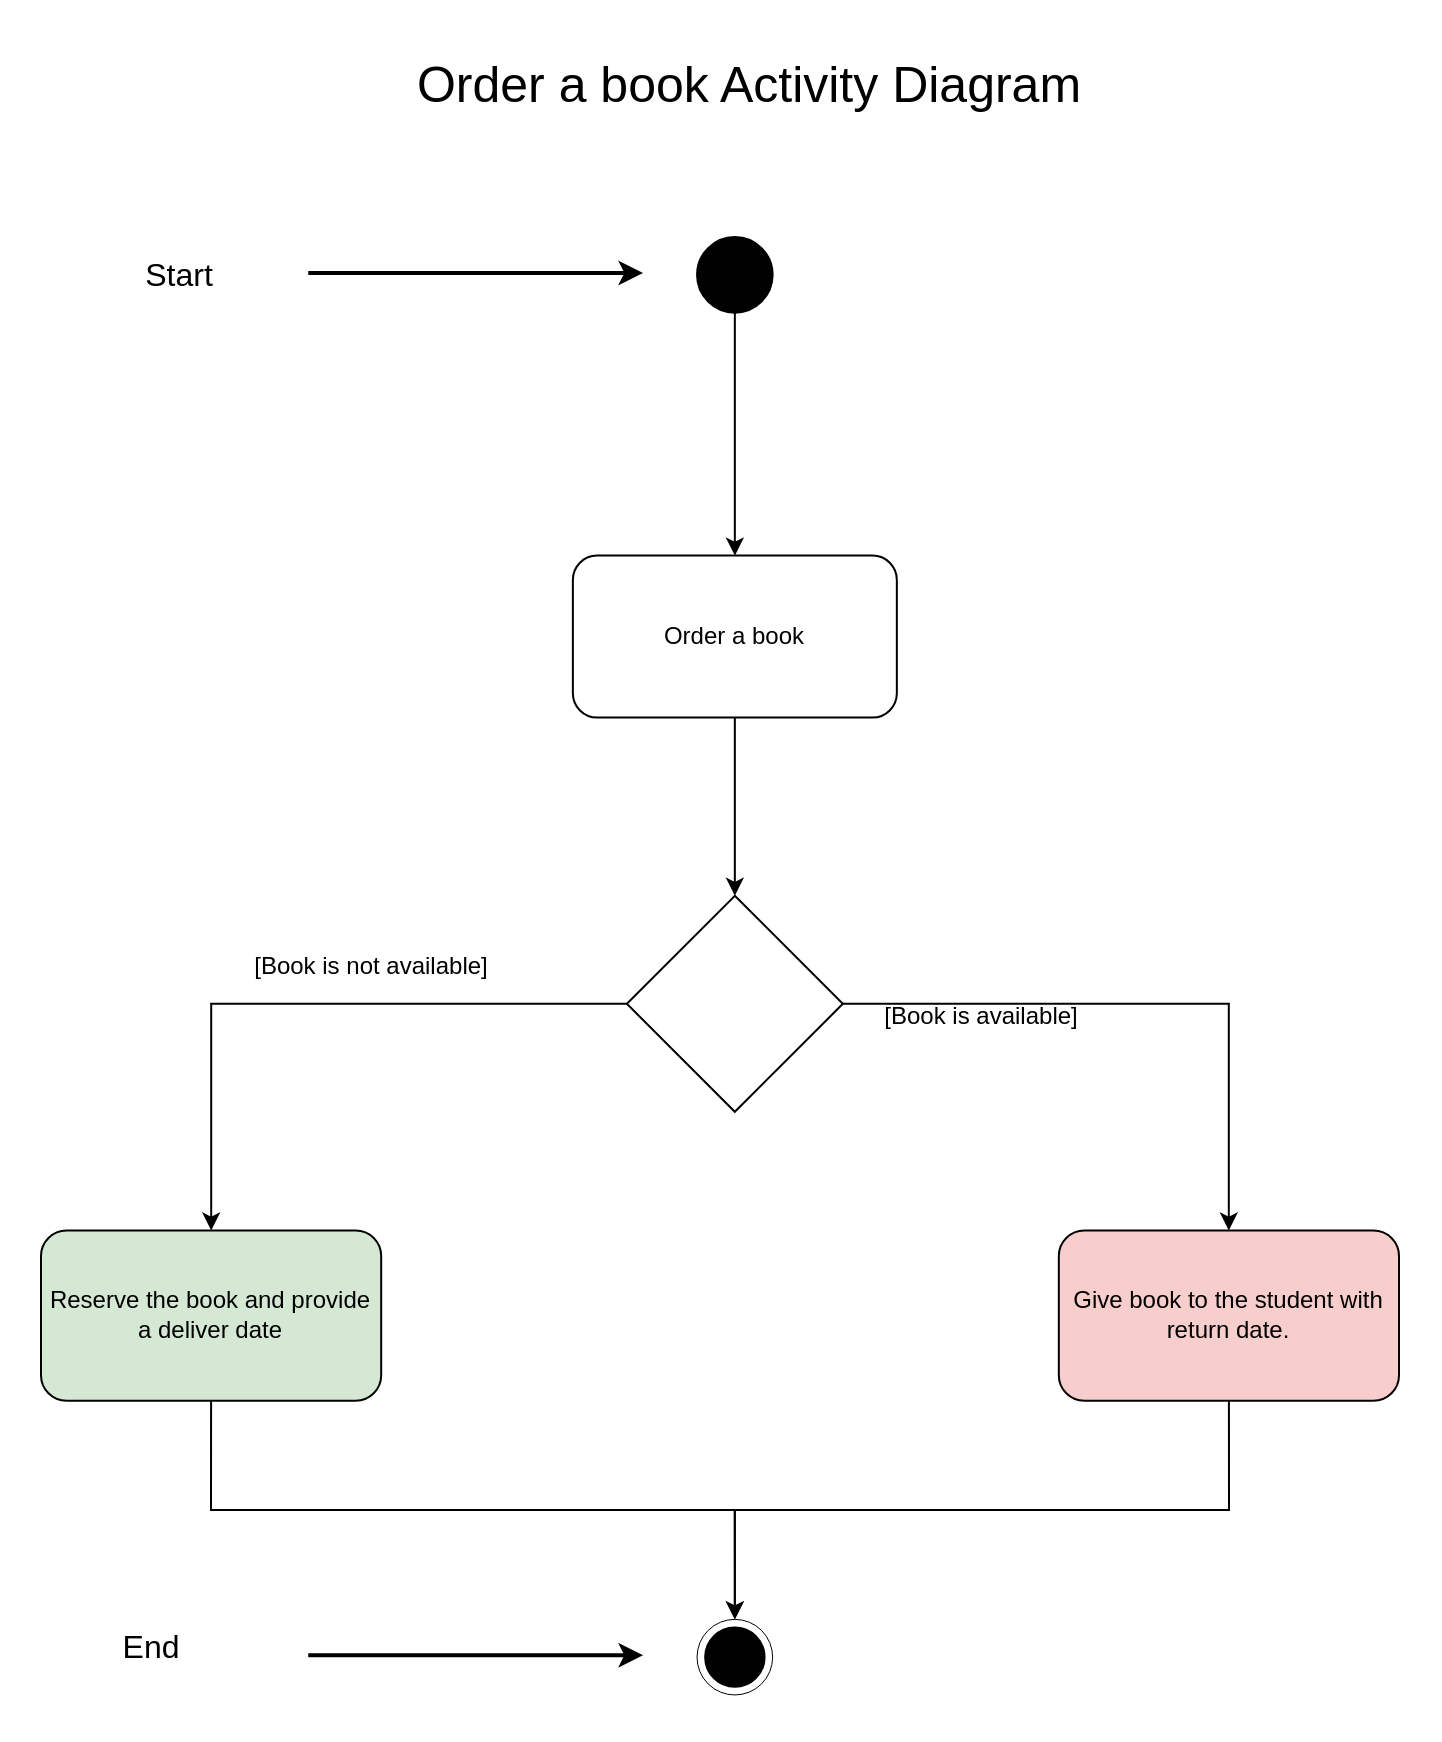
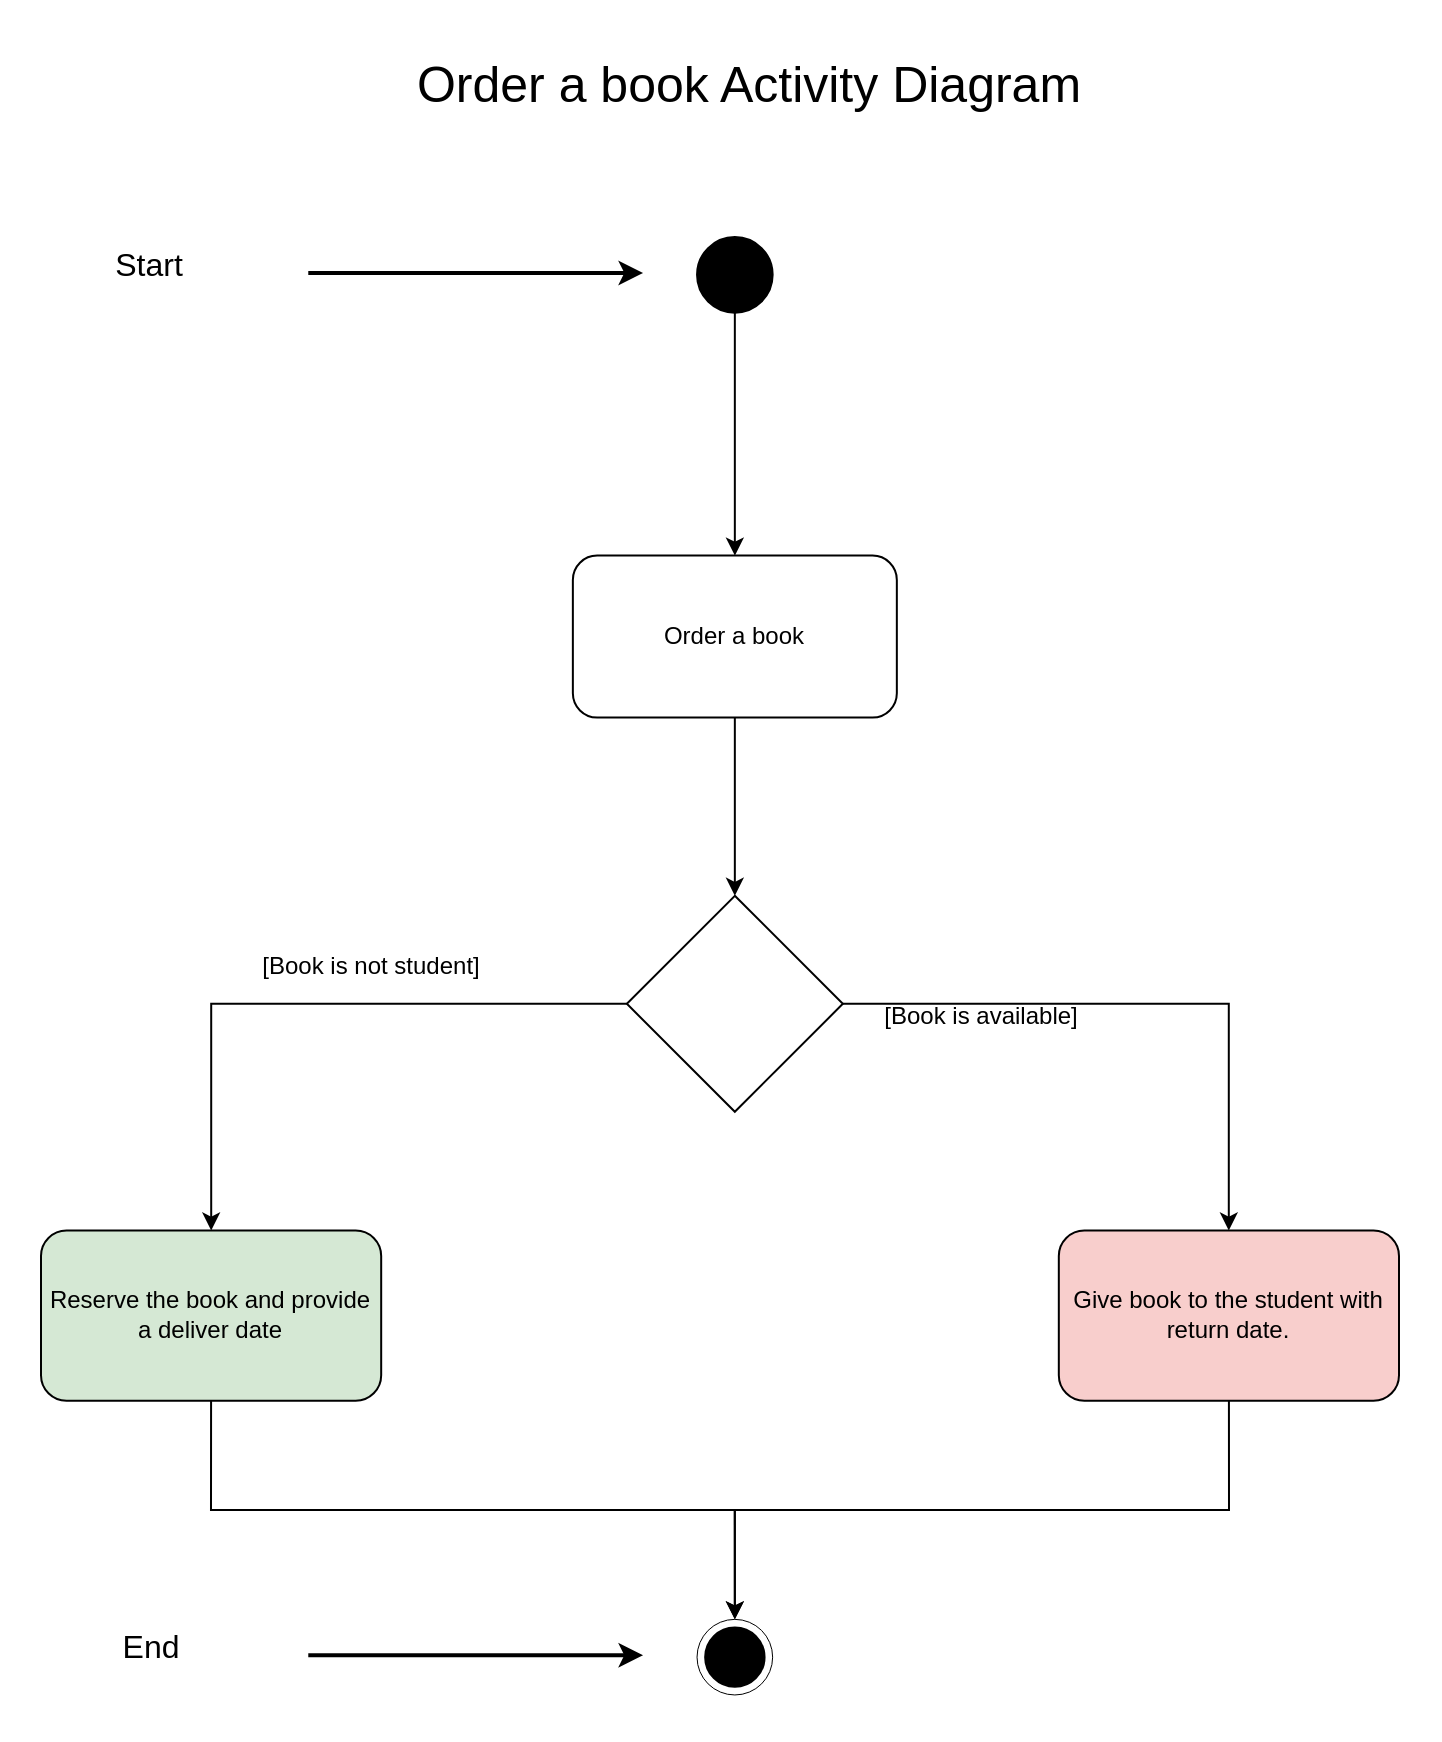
node "Start": moved (180, 274) -> (150, 264)
node "[Book is not available]": label "[Book is not available]" -> "[Book is not student]"
